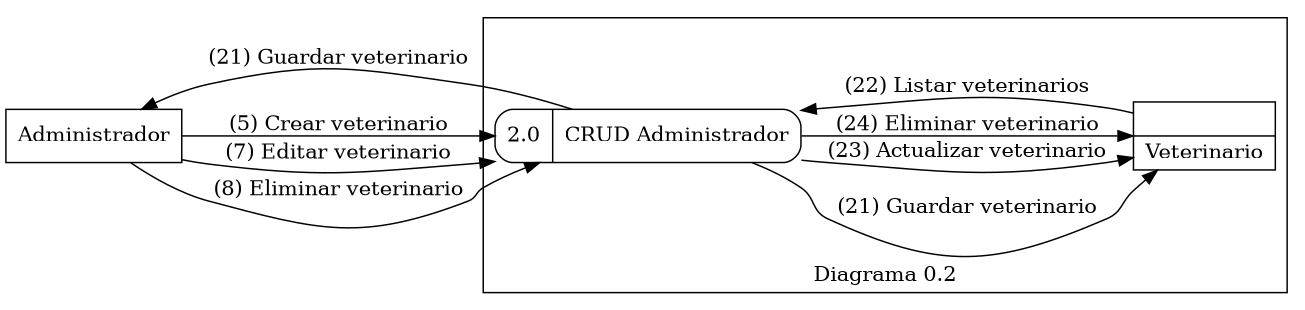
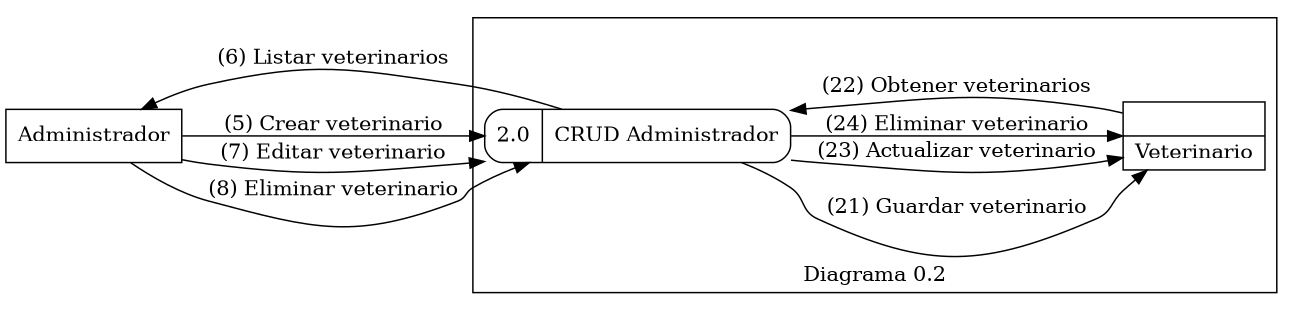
edge "2.0" -> "Administrador": label "(21) Guardar veterinario" -> "(6) Listar veterinarios"
edge "Veterinario" -> "2.0": label "(22) Listar veterinarios" -> "(22) Obtener veterinarios"
